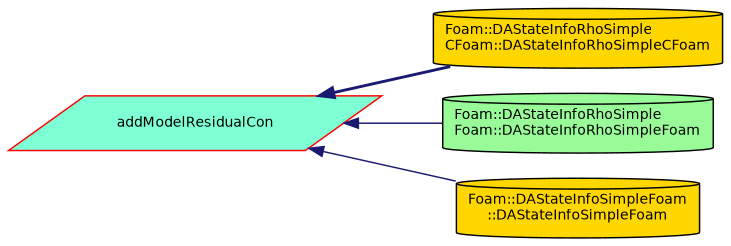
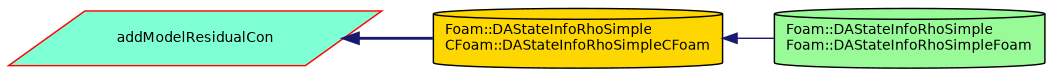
edge "Foam::DAStateInfoRhoSimple Foam::DAStateInfoRhoSimpleFoam" -> "addModelResidualCon": now "Foam::DAStateInfoRhoSimple Foam::DAStateInfoRhoSimpleFoam" -> "Foam::DAStateInfoRhoSimple CFoam::DAStateInfoRhoSimpleCFoam"
node "Foam::DAStateInfoSimpleFoam ::DAStateInfoSimpleFoam": removed
